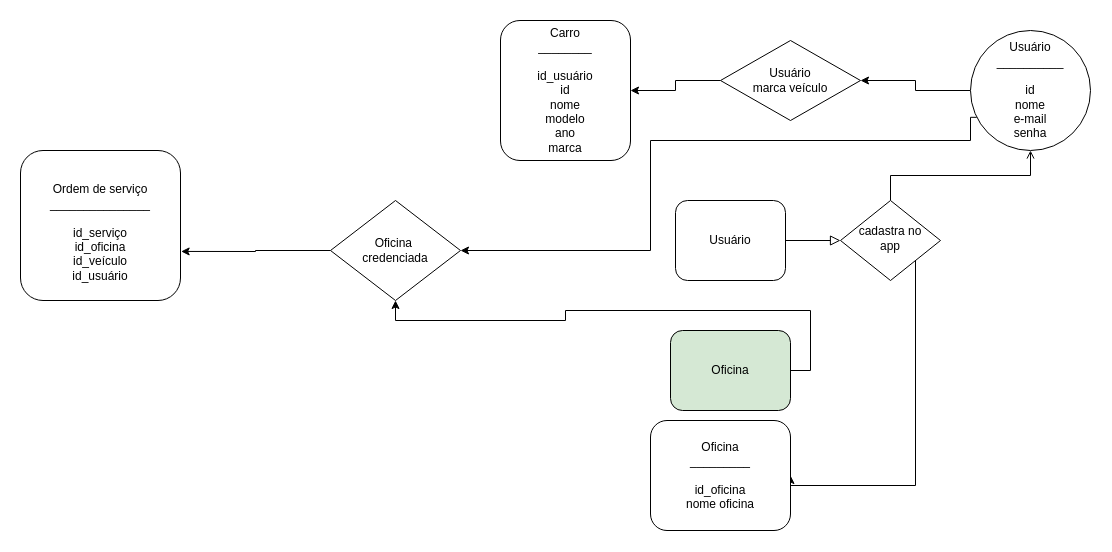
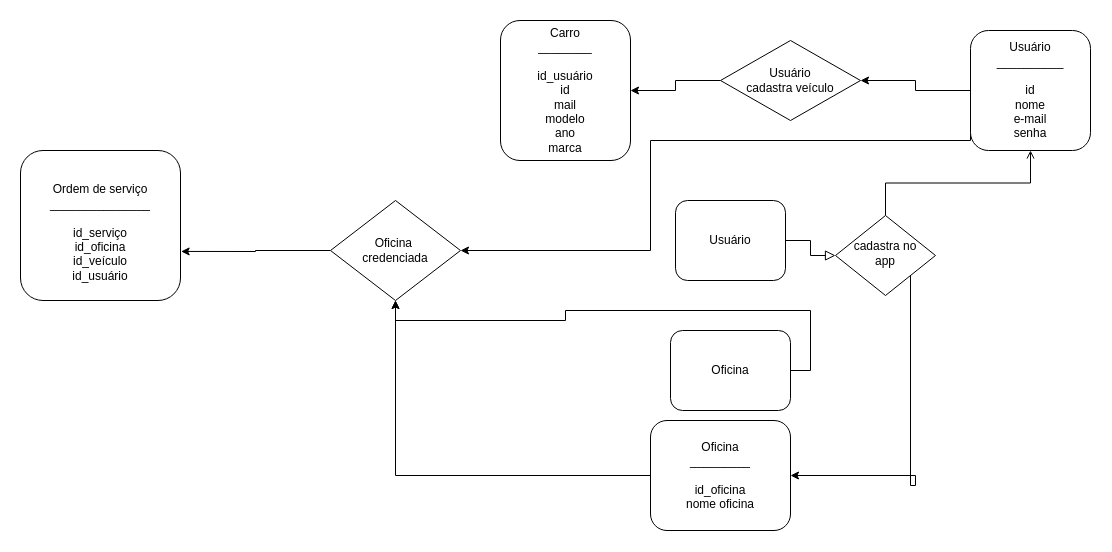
node "Usuário marca veículo": label "Usuário marca veículo" -> "Usuário cadastra veículo"
node "Carro ________ id_usuário id nome modelo ano marca": label "Carro ________ id_usuário id nome modelo ano marca" -> "Carro ________ id_usuário id mail modelo ano marca"
node "Usuário __________ id nome e-mail senha": shape ellipse -> rounded rectangle
node "cadastra no app": moved (891, 241) -> (886, 256)
node "Oficina": fillcolor #d5e8d4 -> #ffffff
edge "Oficina _________ id_oficina nome oficina" -> "Oficina credenciada": added
